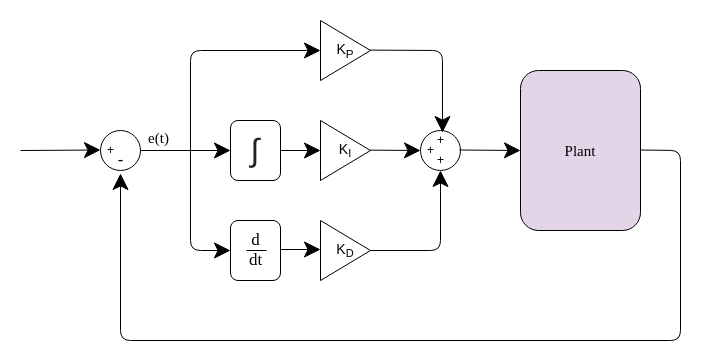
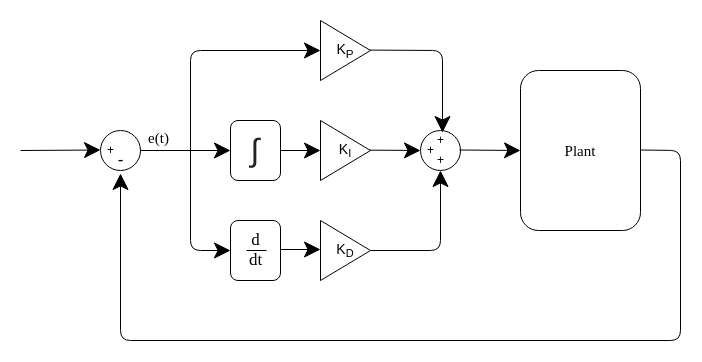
node "Plant": fillcolor #e1d5e7 -> #ffffff
